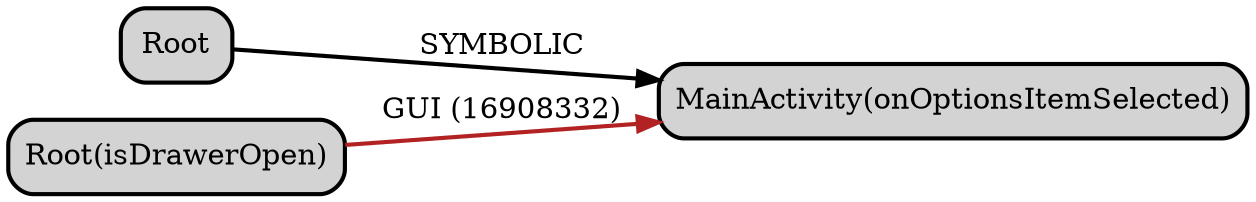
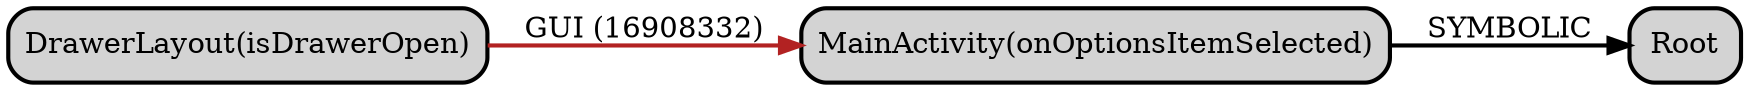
edge "Root" -> "MainActivity(onOptionsItemSelected)": reversed
node "Root(isDrawerOpen)": label "Root(isDrawerOpen)" -> "DrawerLayout(isDrawerOpen)"
